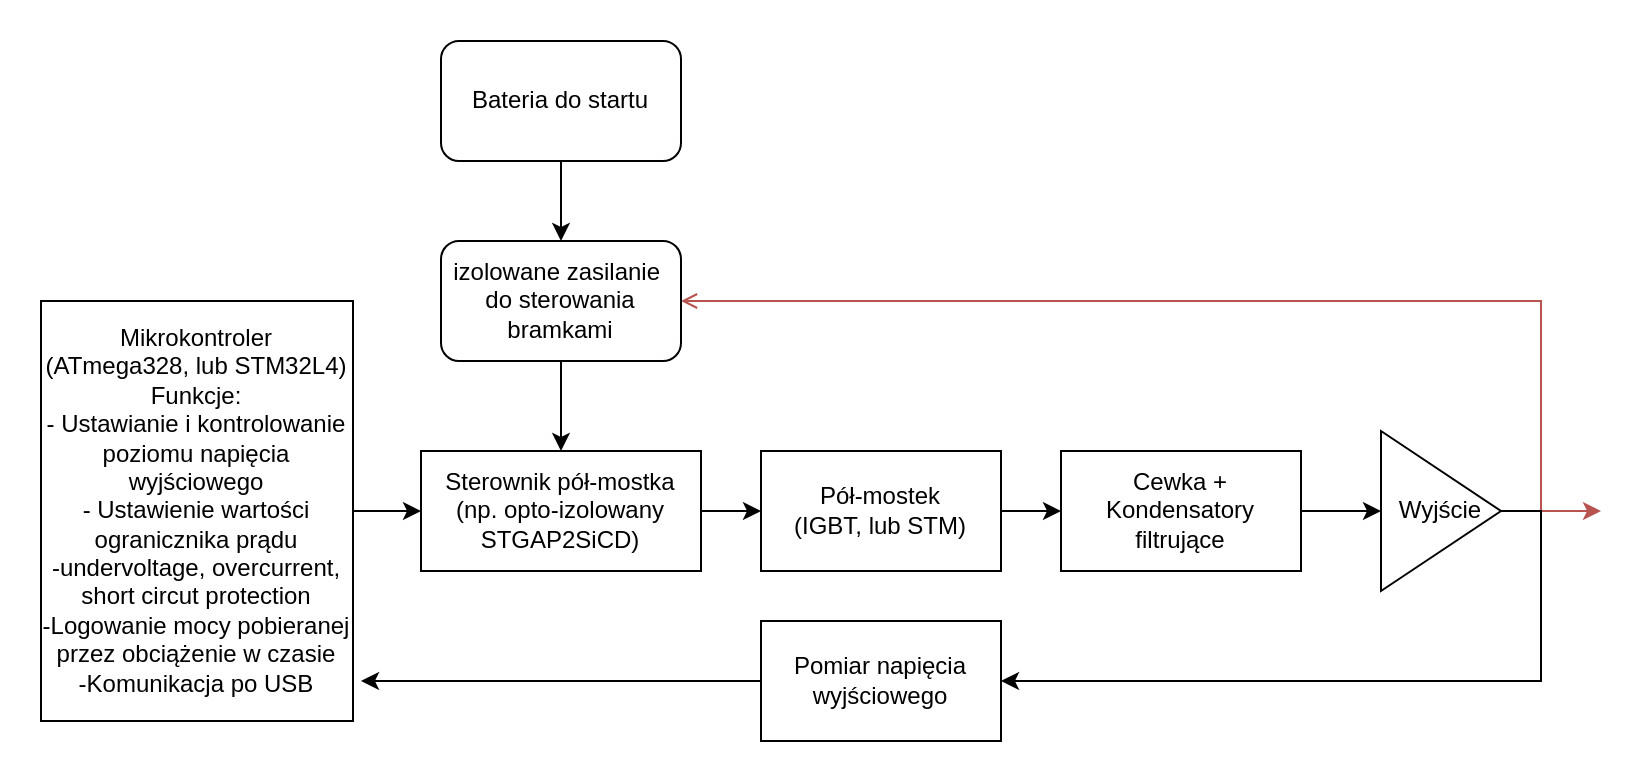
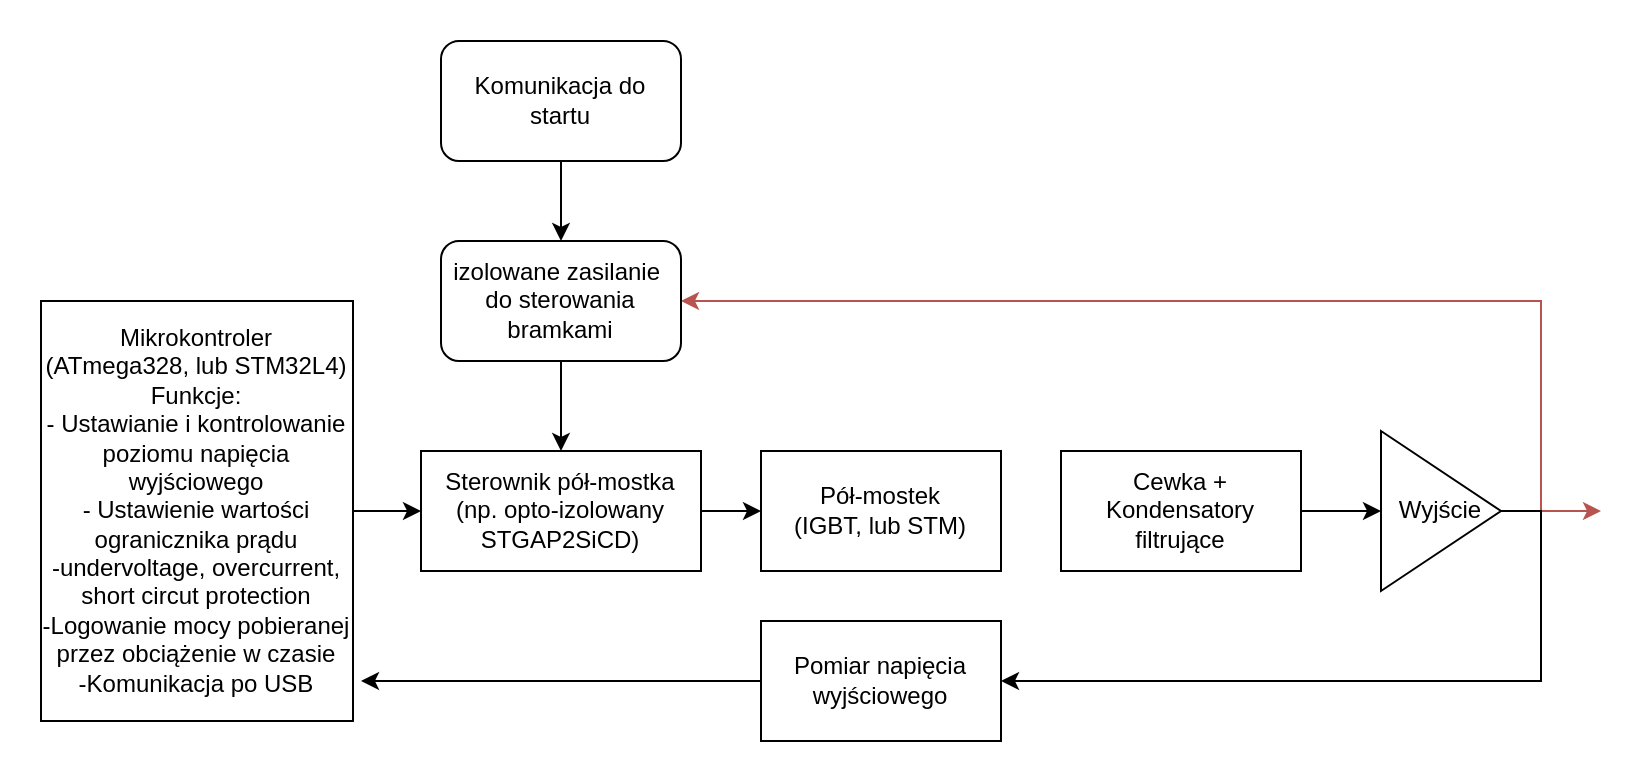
node "Bateria do startu": label "Bateria do startu" -> "Komunikacja do startu"
edge "Wyjście" -> "izolowane zasilanie do sterowania bramkami": arrowhead open -> classic
edge "Pół-mostek (IGBT, lub STM)" -> "Cewka + Kondensatory filtrujące": removed
